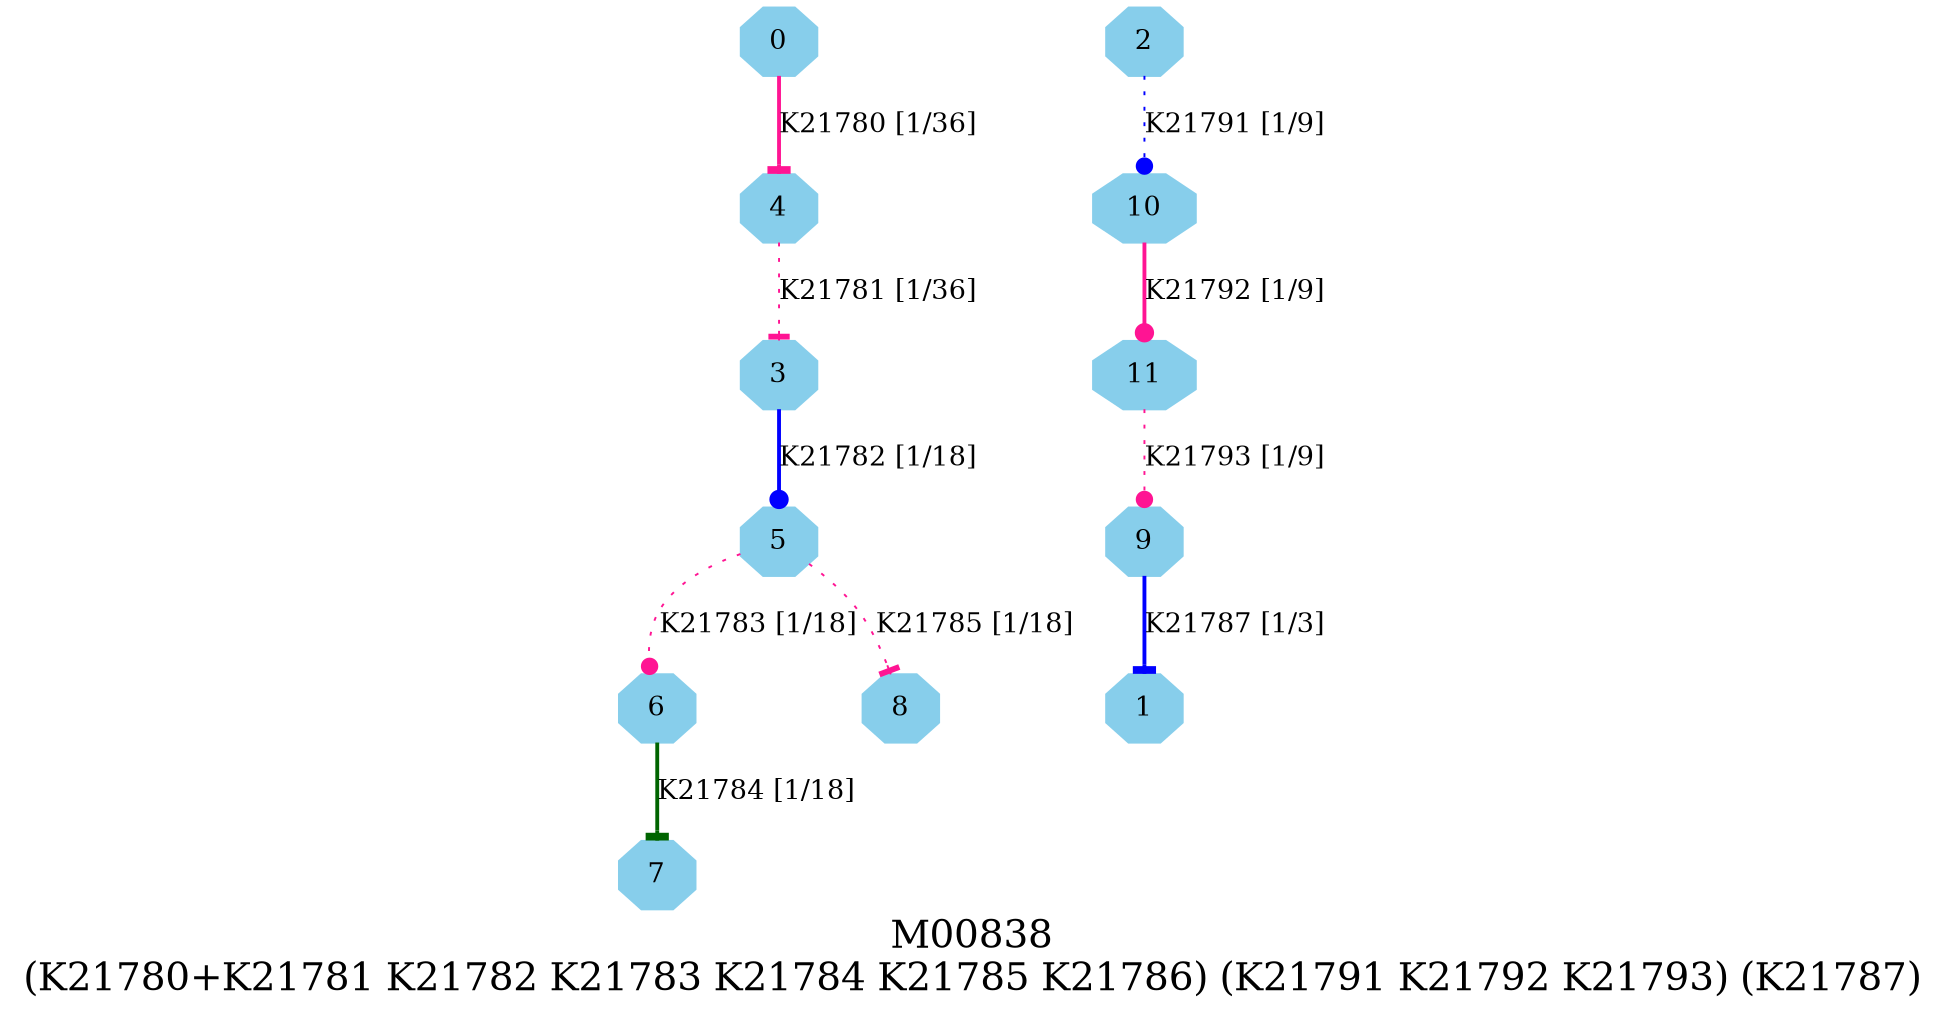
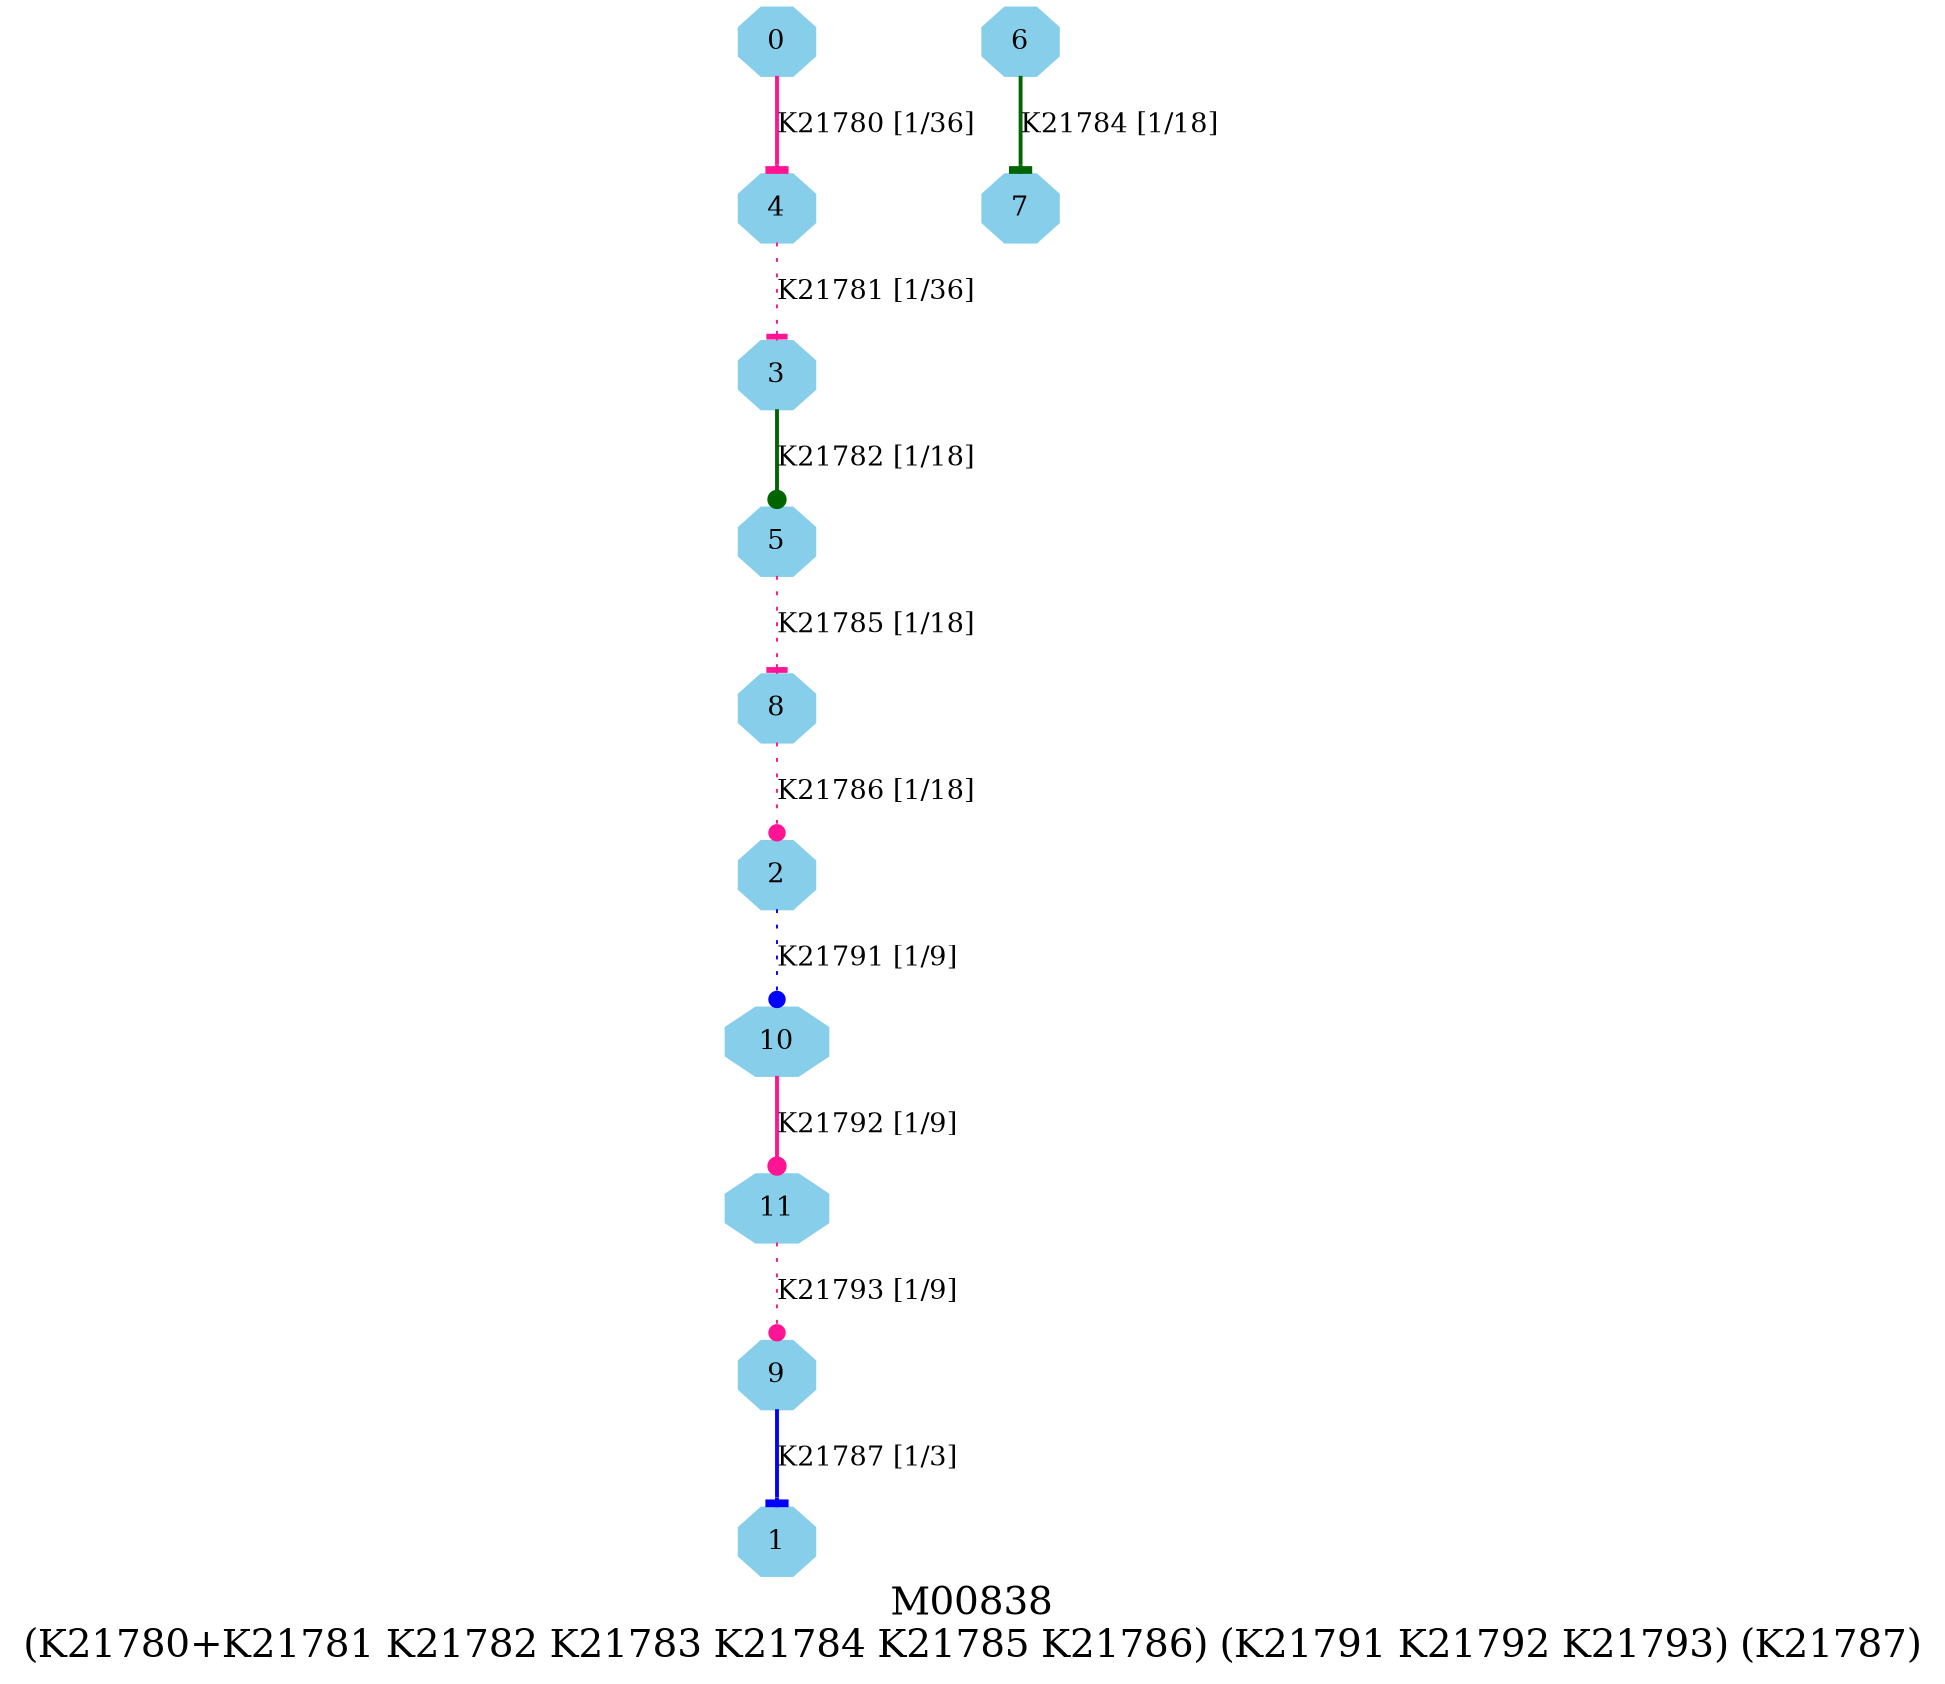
edge "3" -> "5": color blue -> darkgreen
edge "5" -> "6": removed, label "K21783 [1/18]"
edge "8" -> "2": added, label "K21786 [1/18]"
